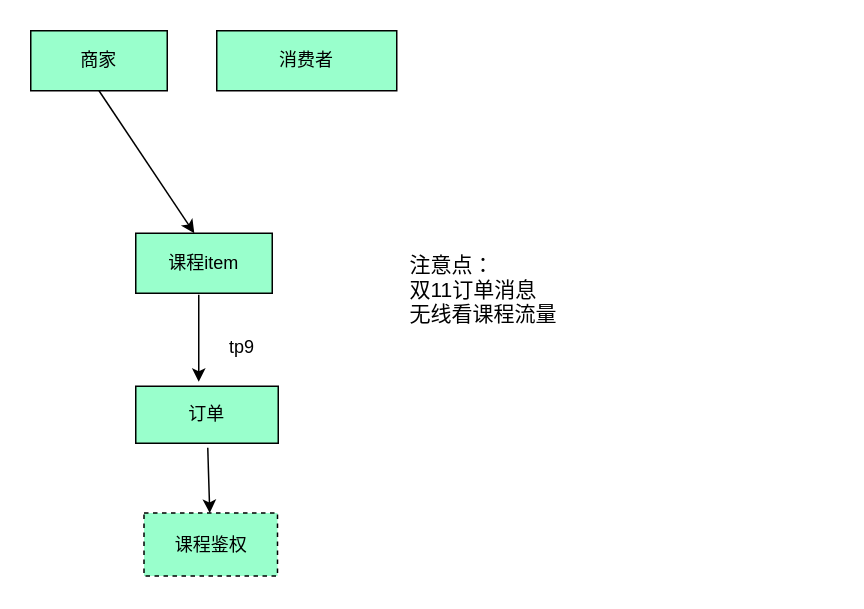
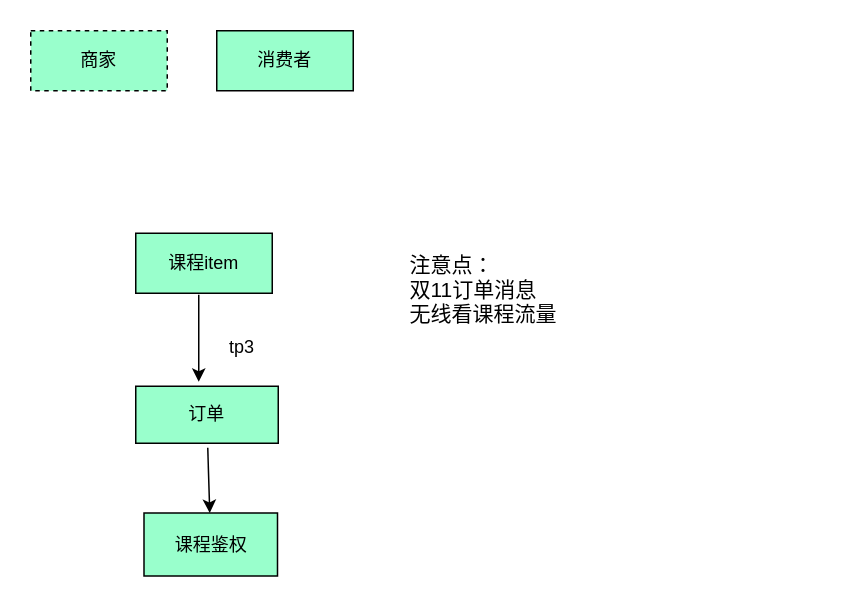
node "商家": style solid -> dashed
node "消费者": size 180x60 -> 137x60
edge "商家" -> "课程item": removed
node "tp9": label "tp9" -> "tp3"
node "课程鉴权": style dashed -> solid
